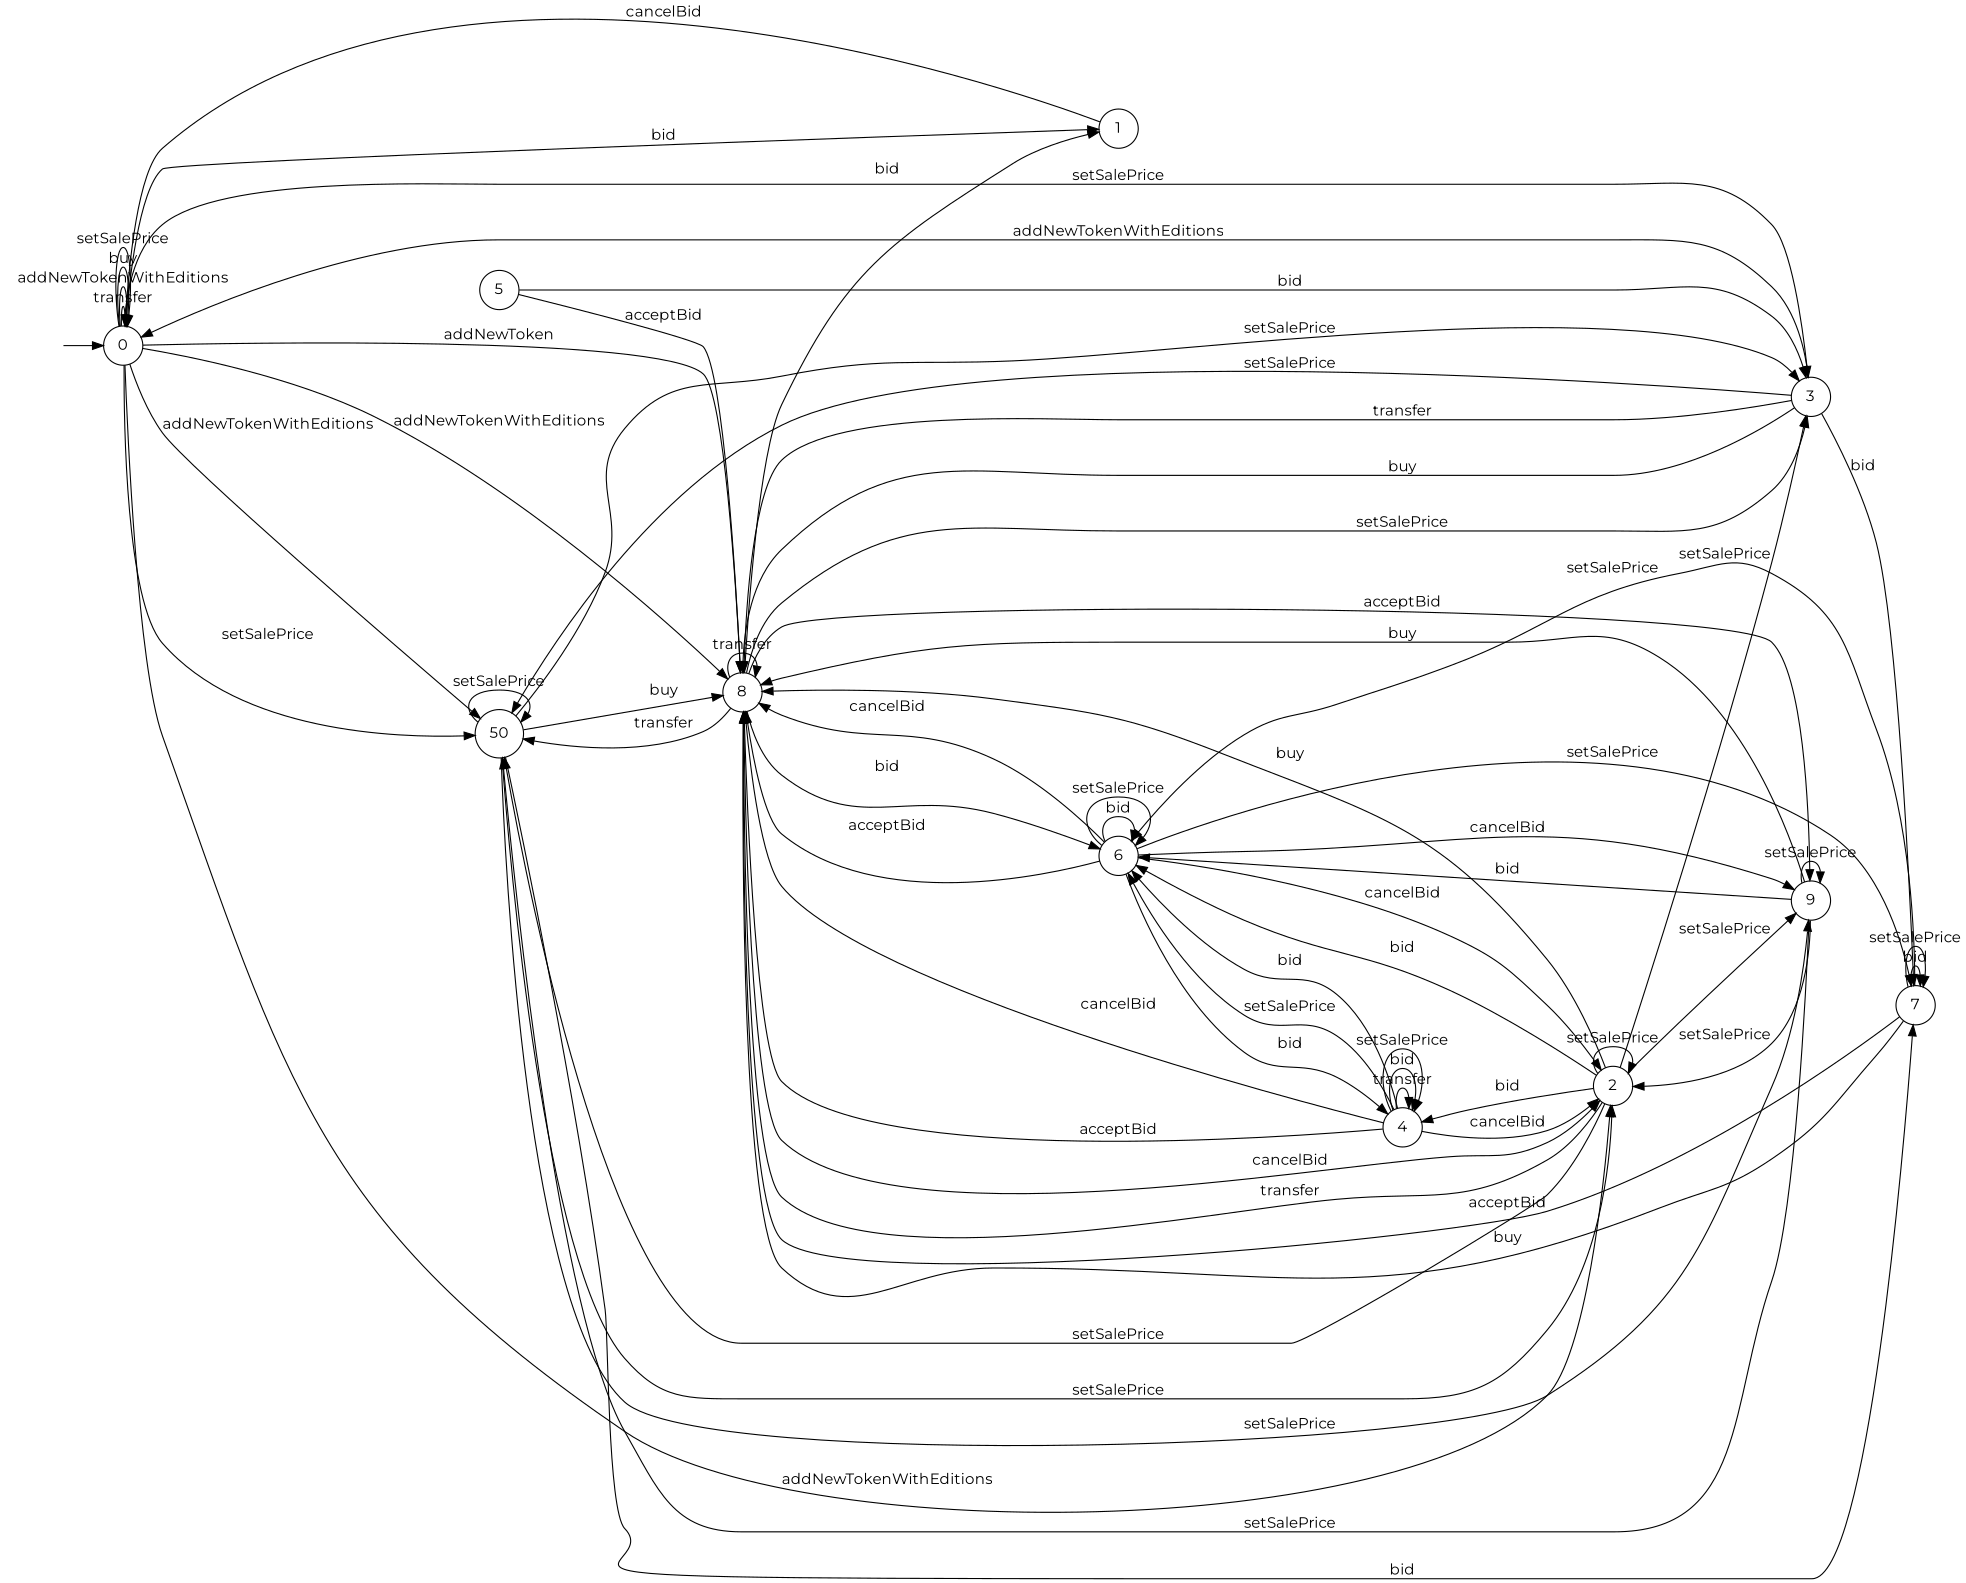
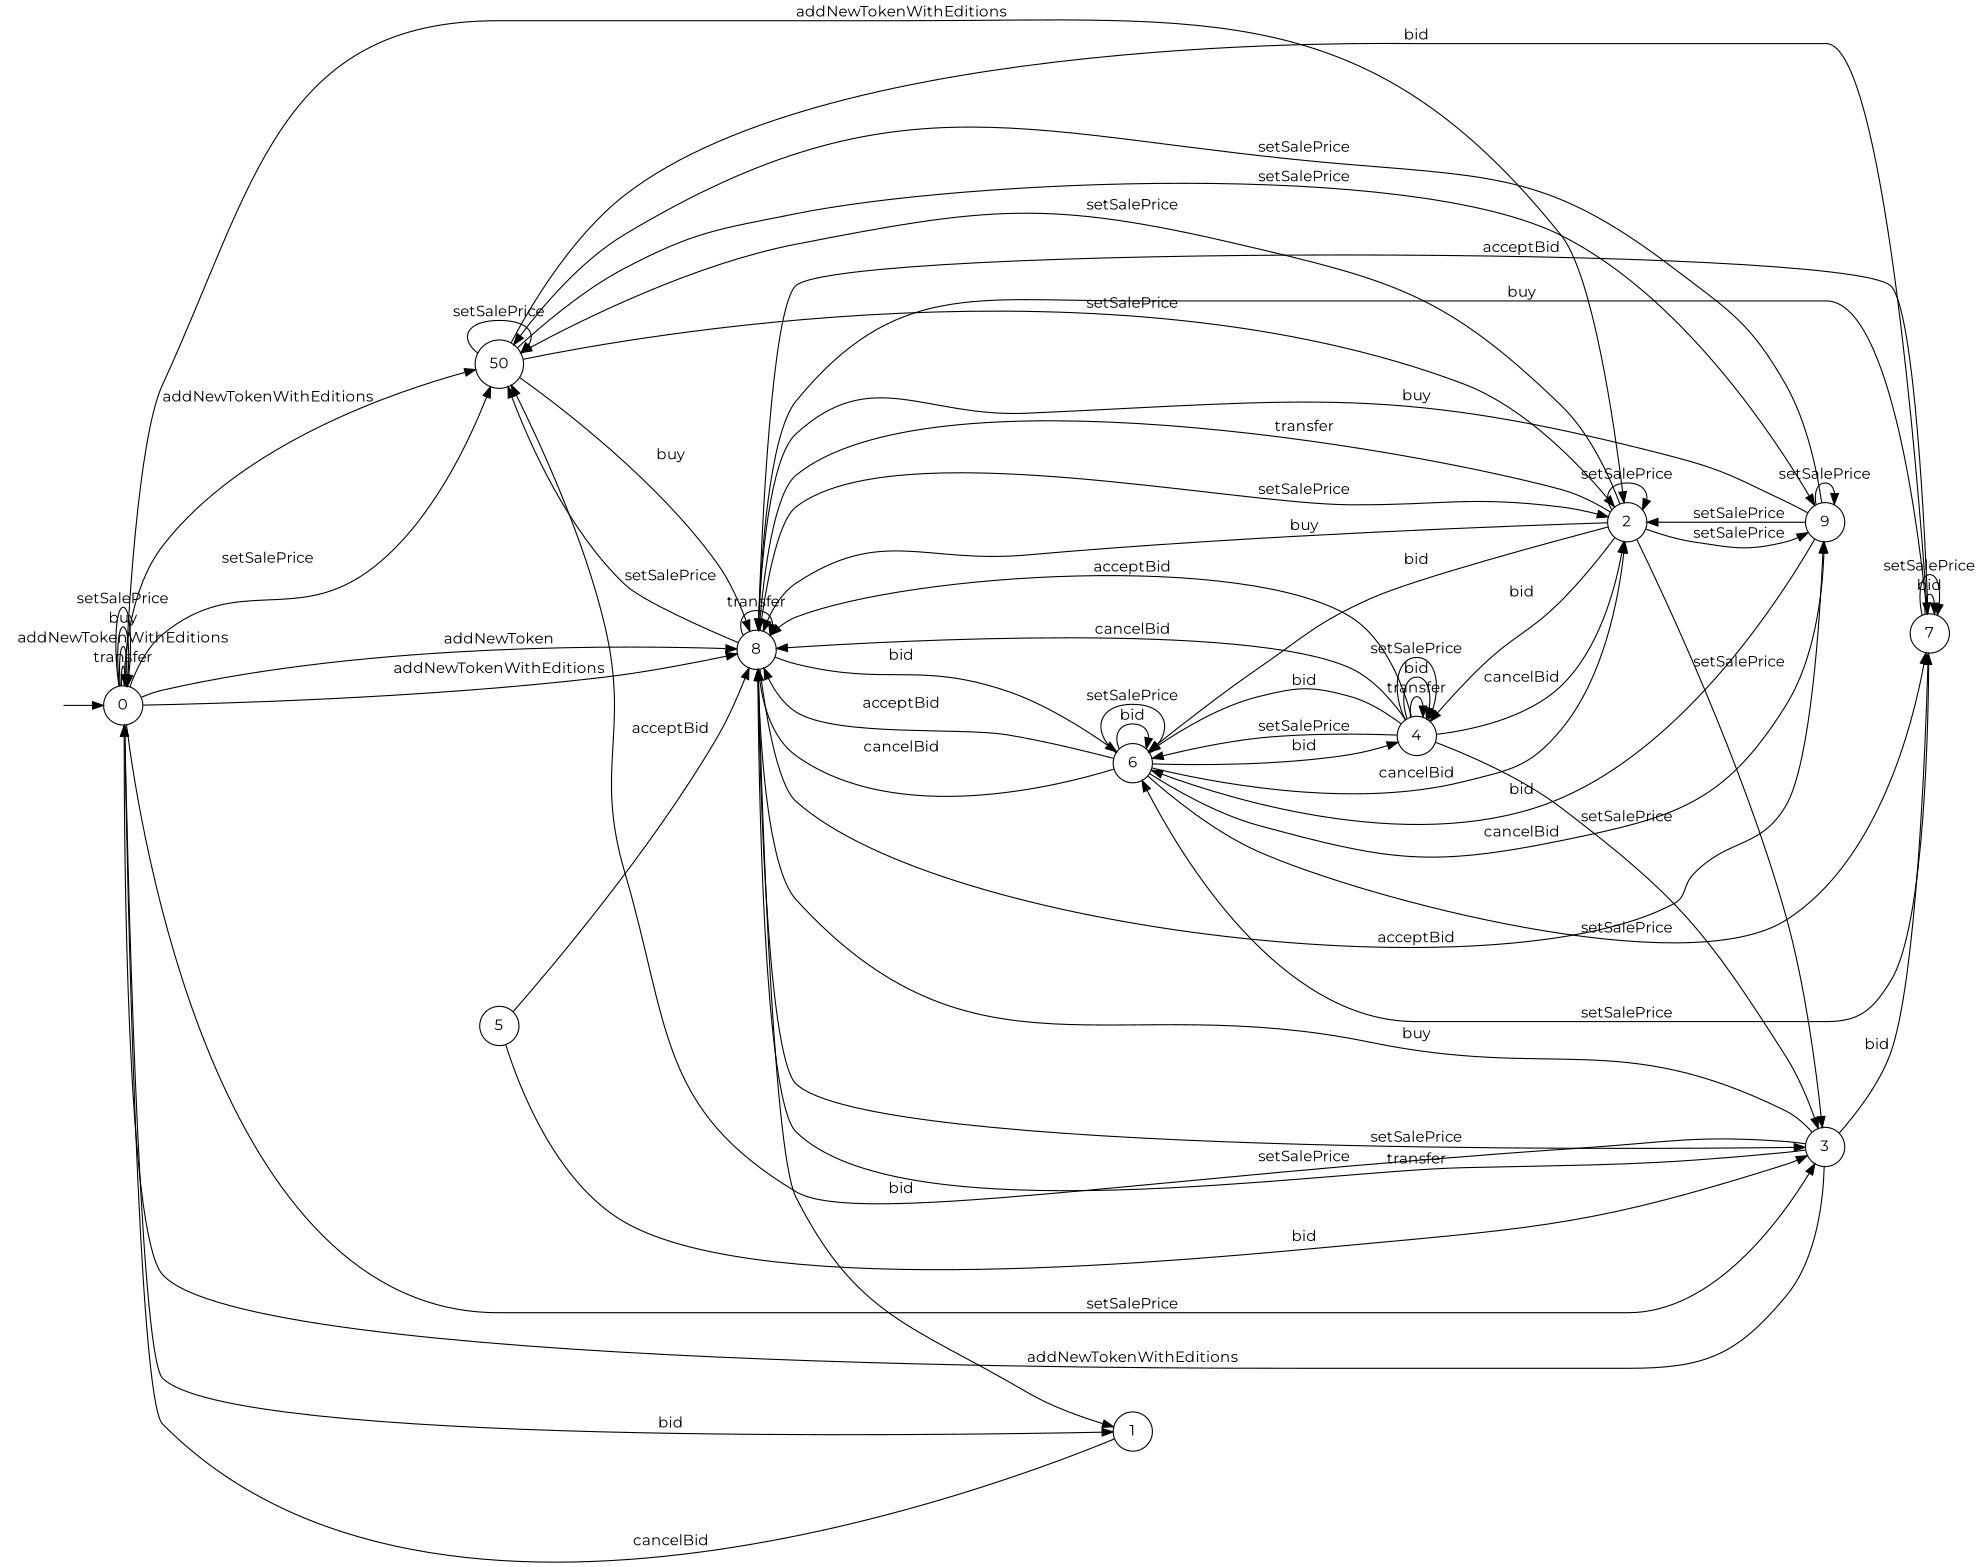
edge "50" -> "3": now "4" -> "3"
edge "8" -> "50": label "transfer" -> "setSalePrice"
edge "8" -> "2": label "cancelBid" -> "setSalePrice"
